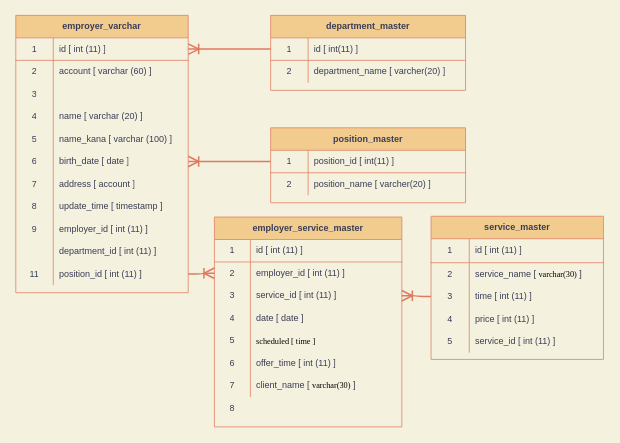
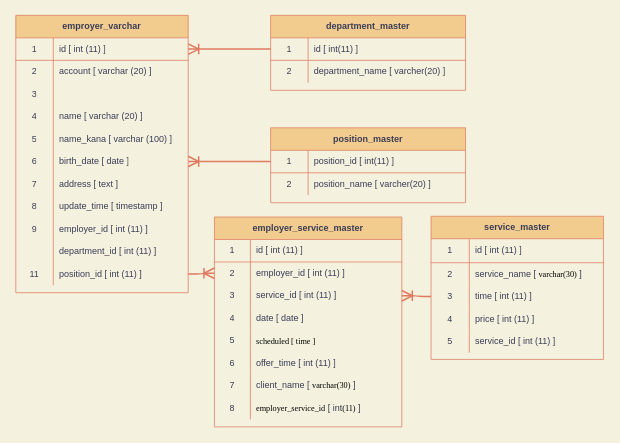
node "account [ varchar (60) ]": label "account [ varchar (60) ]" -> "account [ varchar (20) ]"
node "address [ account ]": label "address [ account ]" -> "address [ text ]"
node "employer_service_id [ int(11) ]": added
